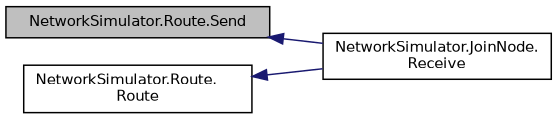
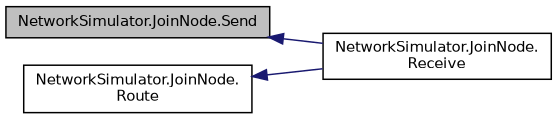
node "NetworkSimulator.Route.Send": label "NetworkSimulator.Route.Send" -> "NetworkSimulator.JoinNode.Send"
node "NetworkSimulator.Route. Route": label "NetworkSimulator.Route. Route" -> "NetworkSimulator.JoinNode. Route"
